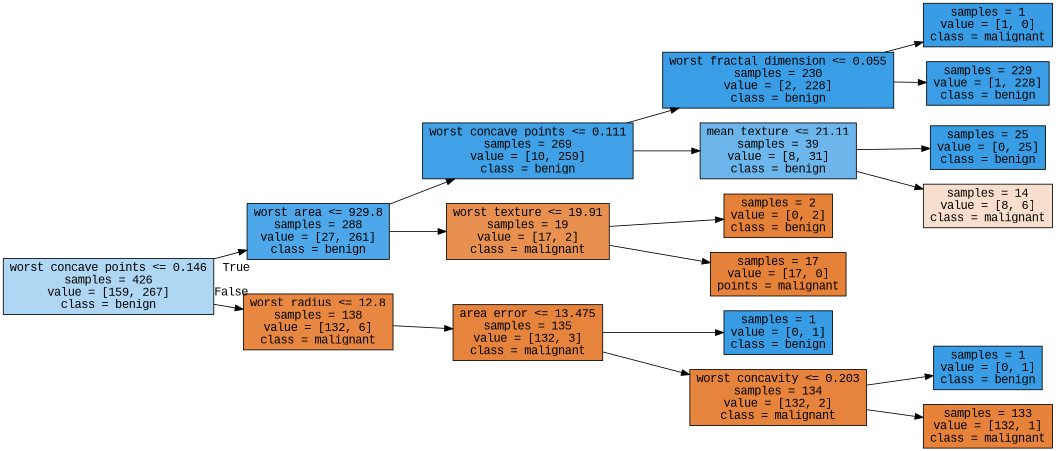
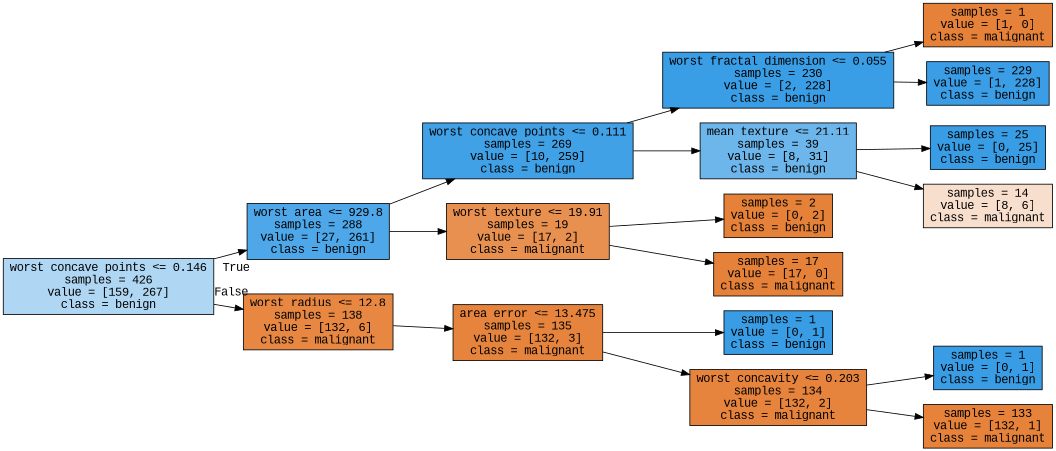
node "samples = 1 value = [1, 0] class = malignant": fillcolor #399de5ff -> #e58139ff
node "samples = 17 value = [17, 0] points = malignant": label "samples = 17 value = [17, 0] points = malignant" -> "samples = 17 value = [17, 0] class = malignant"
